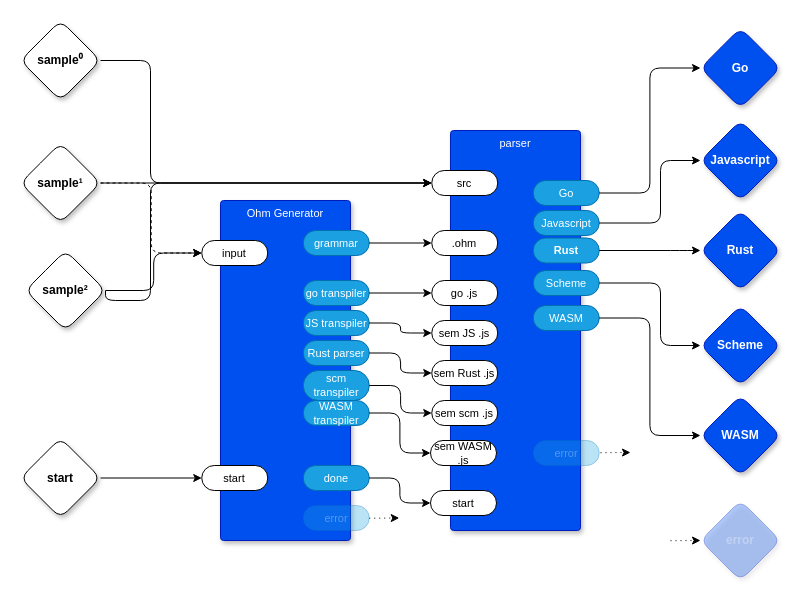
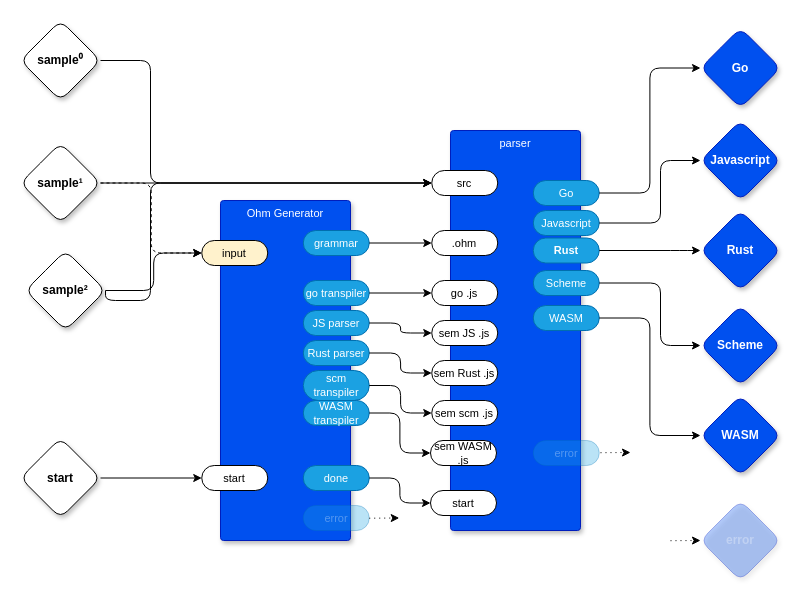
node "input": fillcolor #ffffff -> #fff2cc
node "JS transpiler": label "JS transpiler" -> "JS parser"
